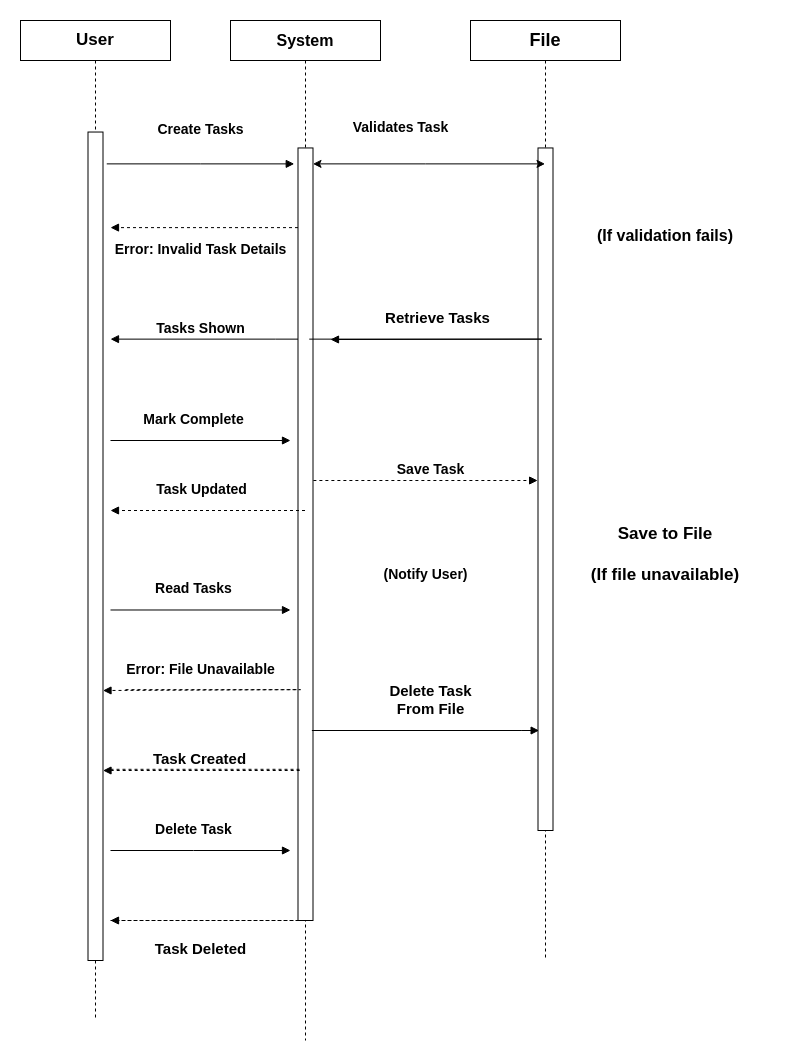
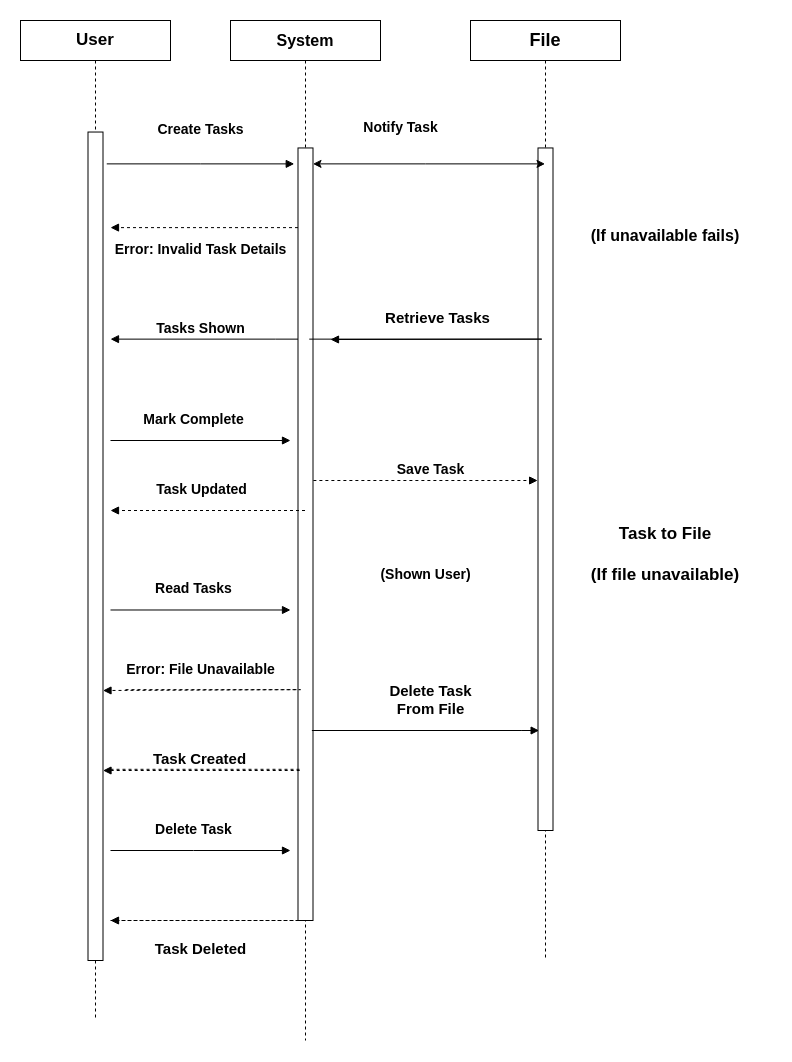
node "Validates Task": label "Validates Task" -> "Notify Task"
node "(If validation fails)": label "(If validation fails)" -> "(If unavailable fails)"
node "Save to File (If file unavailable)": label "Save to File (If file unavailable)" -> "Task to File (If file unavailable)"
node "(Notify User)": label "(Notify User)" -> "(Shown User)"
